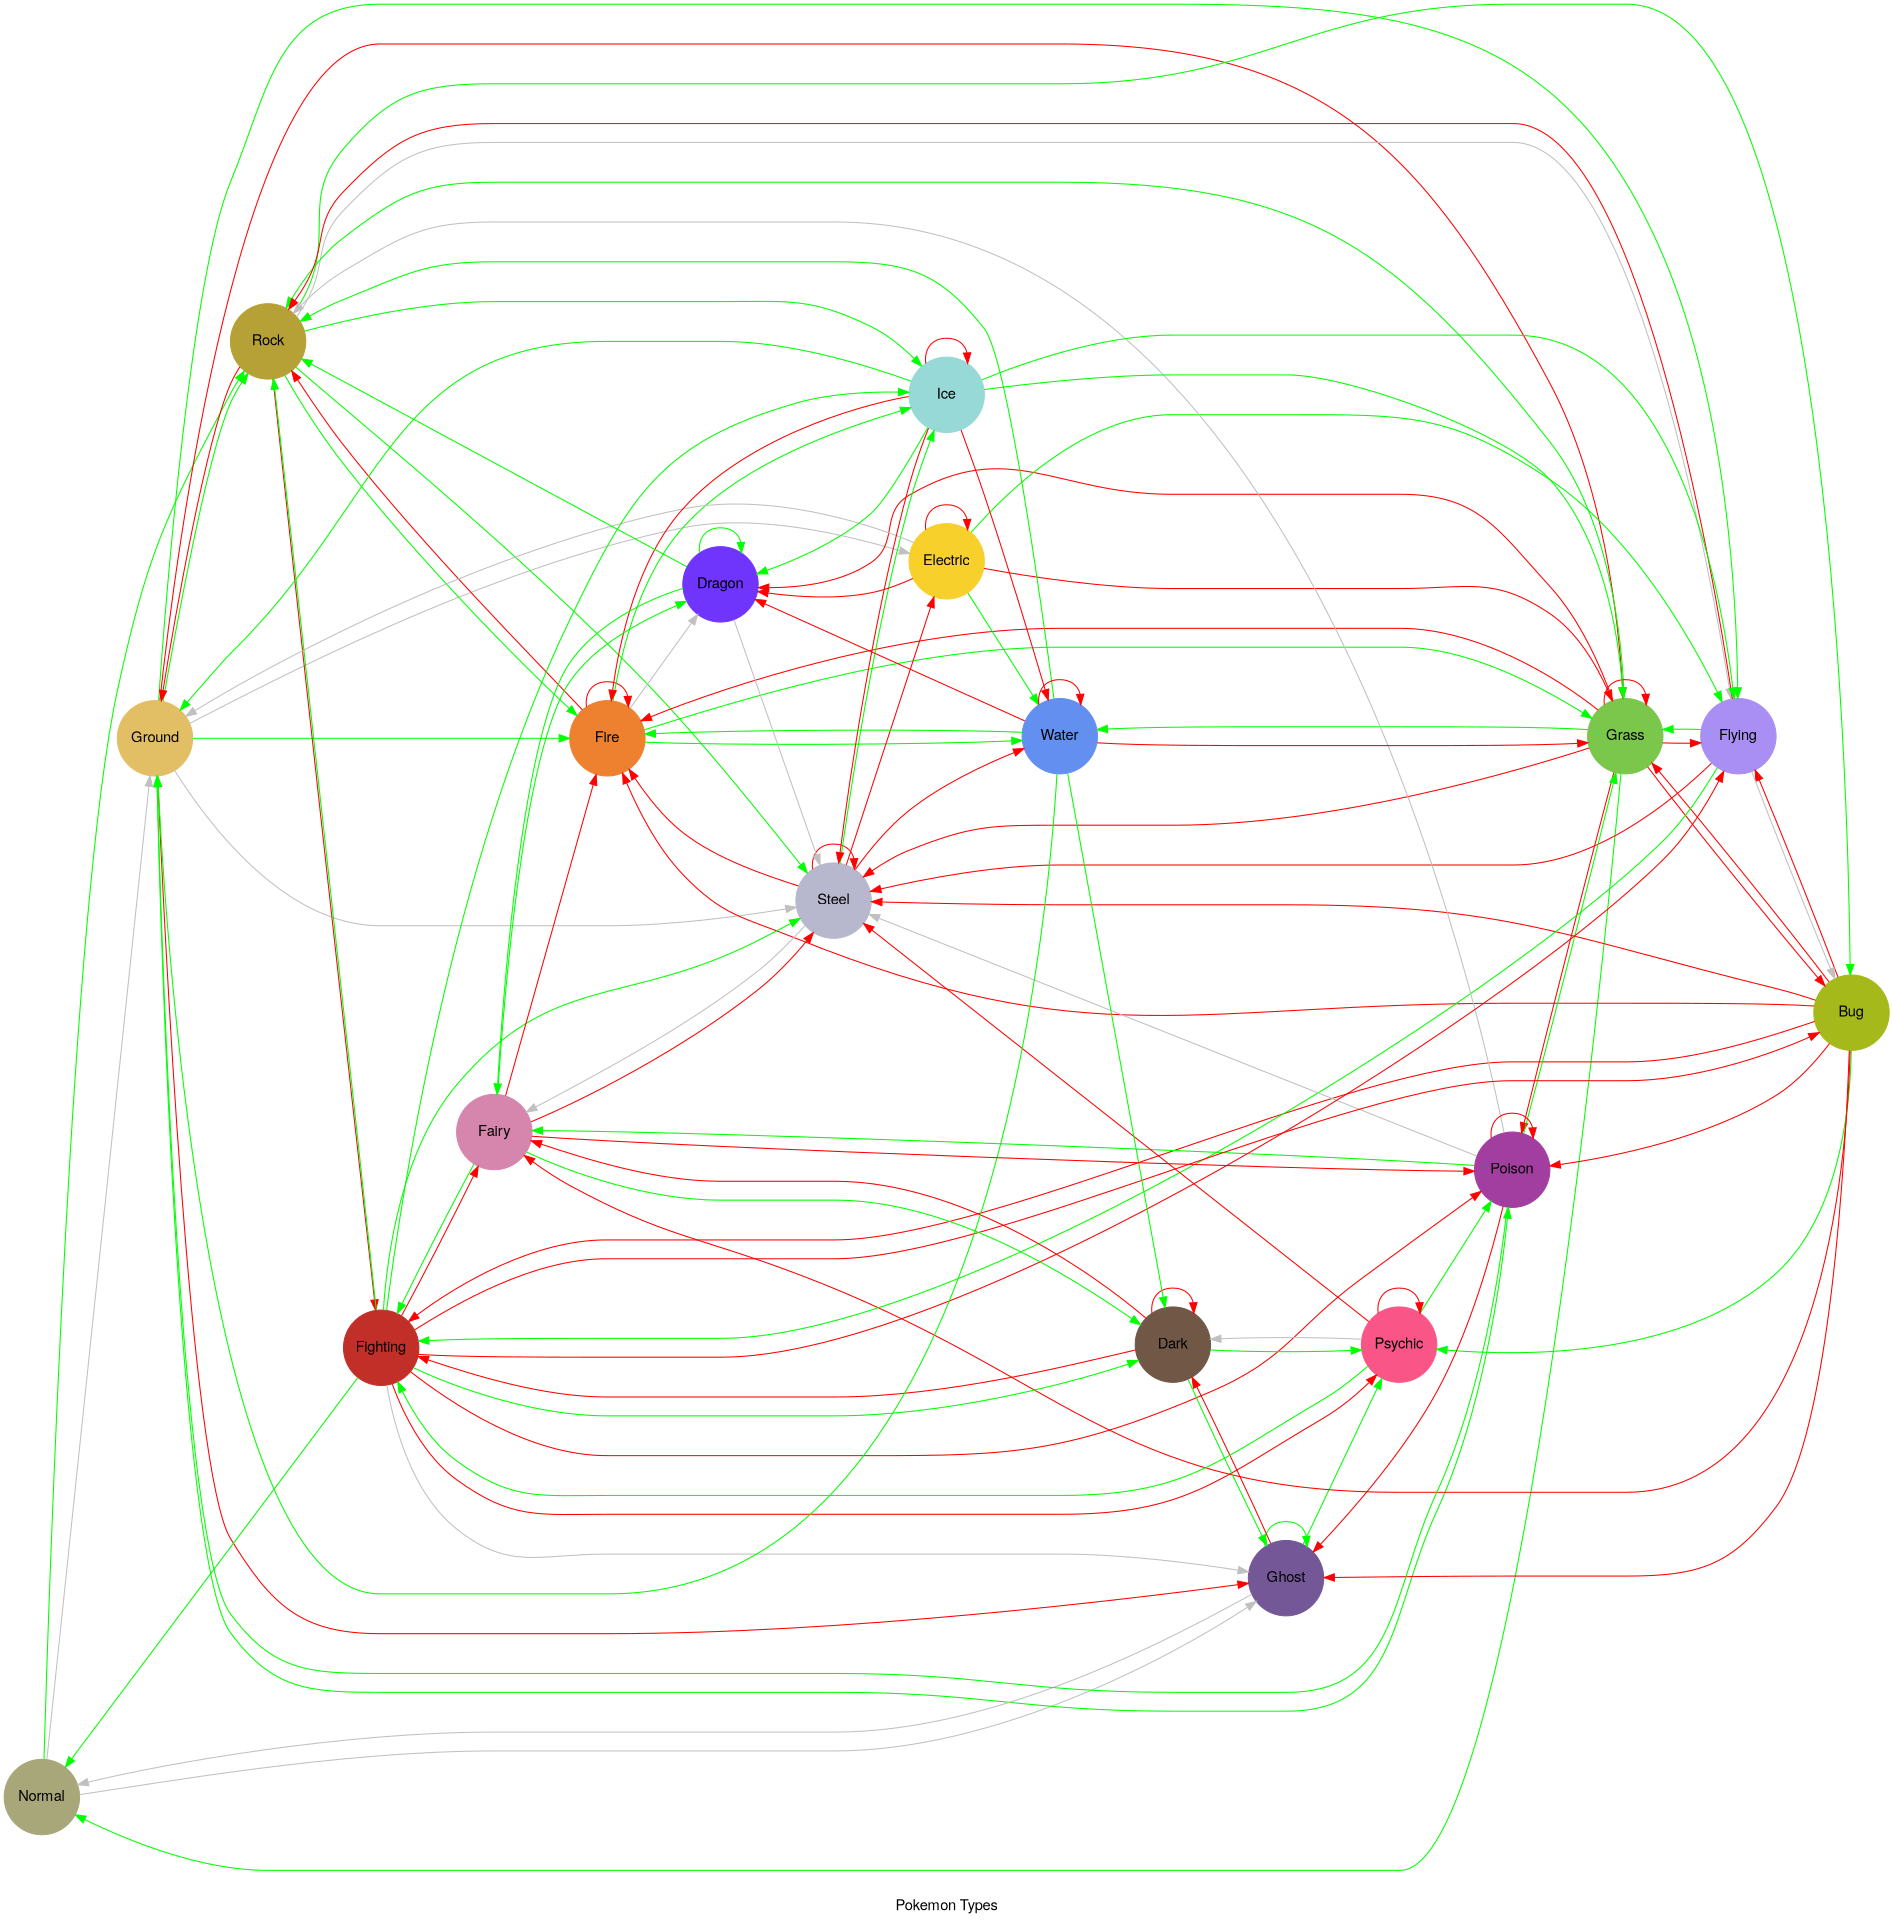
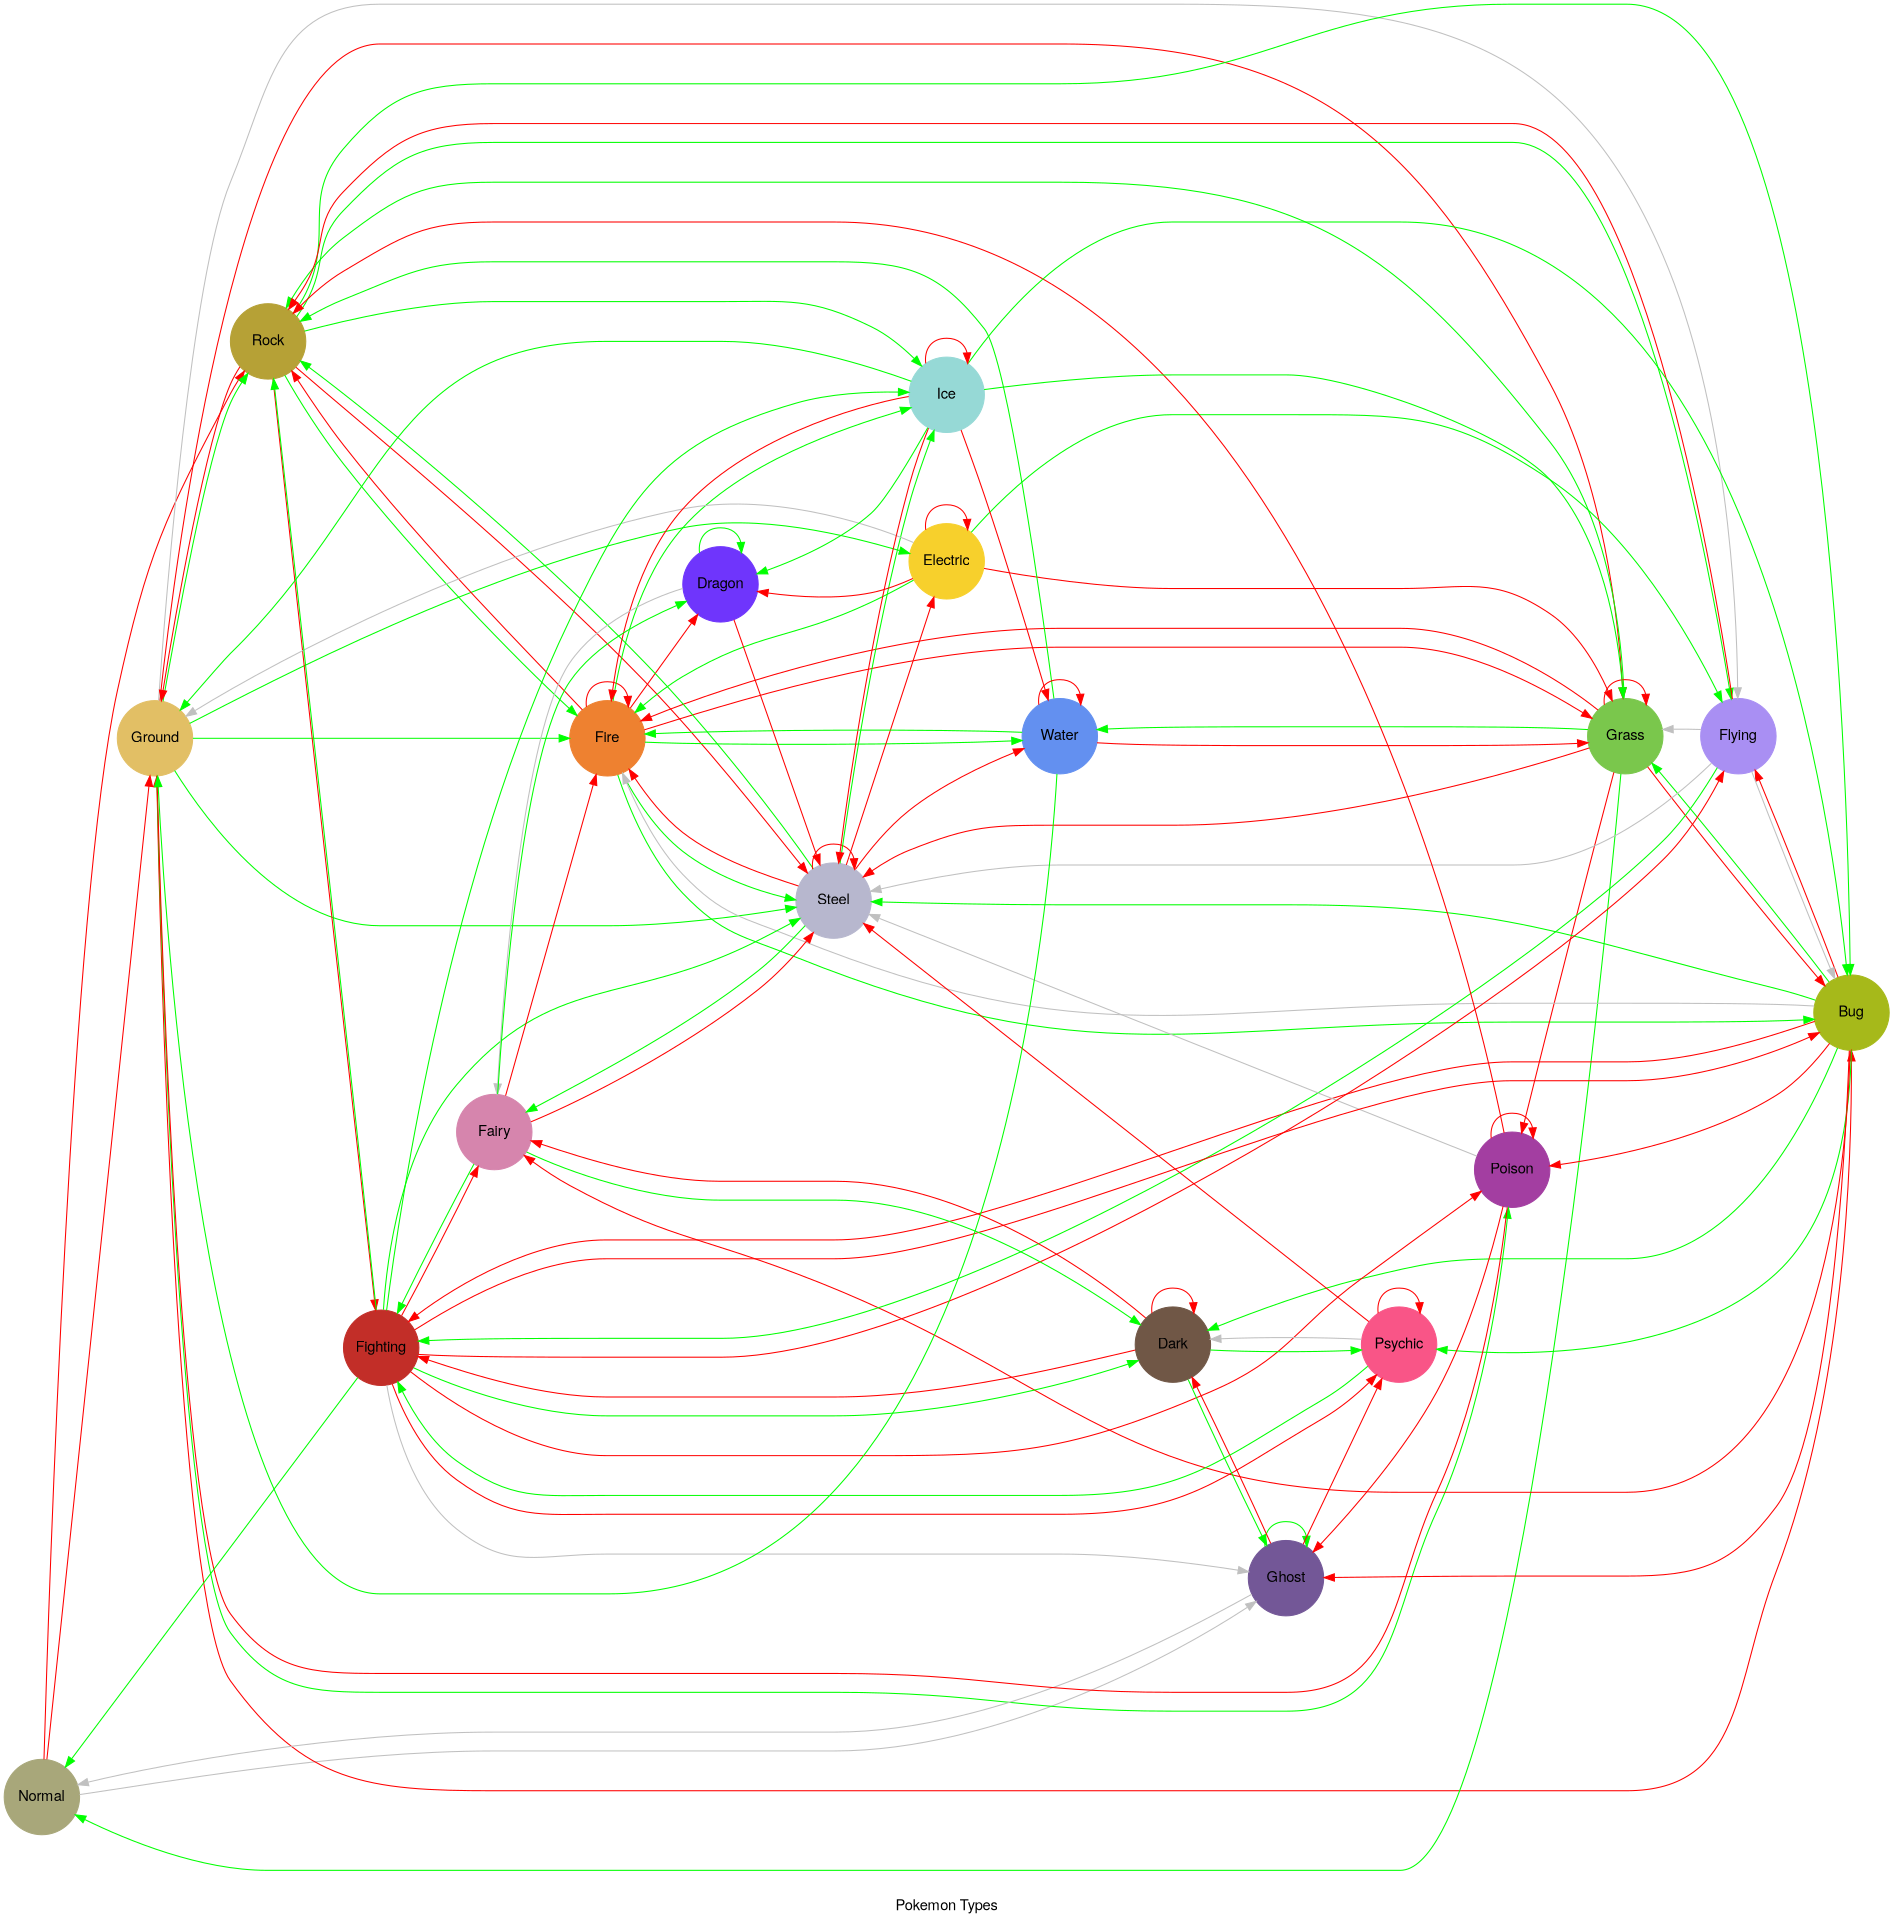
edge "Ground" -> "Flying": color green -> grey
edge "Rock" -> "Flying": color grey -> green
edge "Ice" -> "Flying": now "Ice" -> "Bug"
edge "Poison" -> "Rock": color grey -> red
edge "Dragon" -> "Rock": now "Steel" -> "Rock"
edge "Grass" -> "Dragon": removed
edge "Ground" -> "Electric": color grey -> green
edge "Rock" -> "Steel": color green -> red
edge "Electric" -> "Water": now "Electric" -> "Fire"
edge "Fire" -> "Grass": color green -> red
edge "Water" -> "Dragon": removed
edge "Fire" -> "Dragon": color grey -> red
edge "Dragon" -> "Fairy": color green -> grey
edge "Flying" -> "Grass": color green -> grey
edge "Dragon" -> "Steel": color grey -> red
edge "Grass" -> "Flying": removed
edge "Fire" -> "Steel": added
edge "Flying" -> "Steel": color red -> grey
edge "Bug" -> "Grass": color red -> green
edge "Bug" -> "Steel": color red -> green
edge "Ground" -> "Steel": color grey -> green
edge "Poison" -> "Grass": removed
edge "Bug" -> "Fire": color red -> grey
edge "Steel" -> "Fairy": color grey -> green
edge "Fire" -> "Bug": added
edge "Water" -> "Dark": now "Bug" -> "Dark"
edge "Normal" -> "Rock": color green -> red
edge "Poison" -> "Fairy": removed
edge "Fairy" -> "Poison": removed
edge "Psychic" -> "Poison": removed
edge "Normal" -> "Ground": color grey -> red
edge "Ghost" -> "Psychic": color green -> red
edge "Ground" -> "Ghost": now "Ground" -> "Bug"
edge "Poison" -> "Ground": color green -> red
